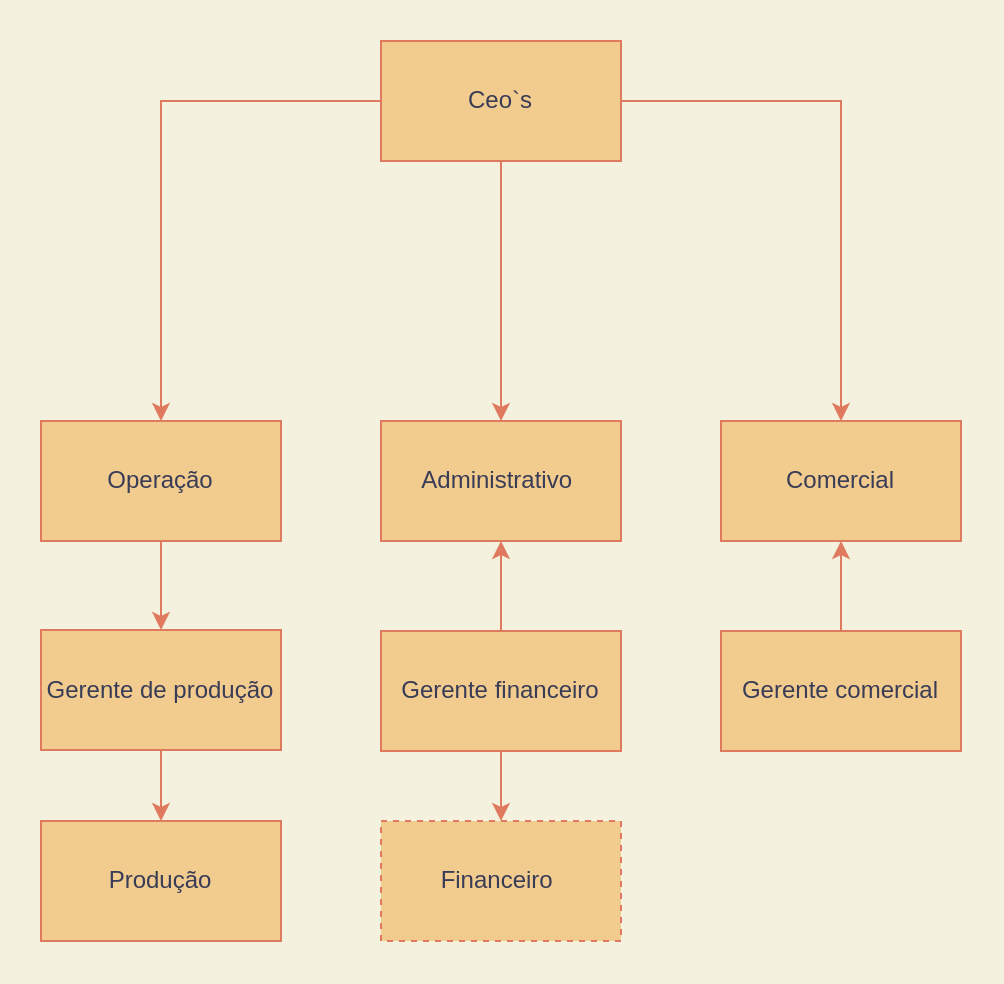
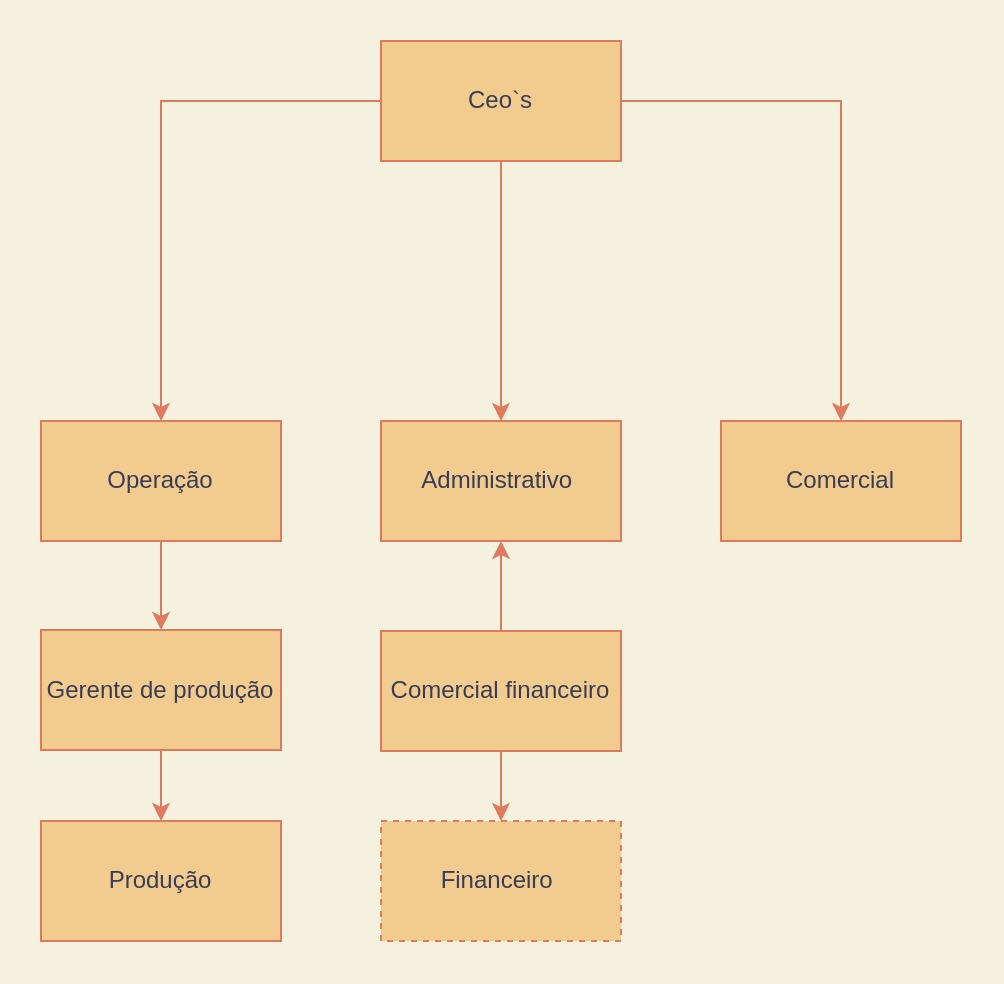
edge "Gerente comercial" -> "Comercial": removed
node "Gerente financeiro": label "Gerente financeiro" -> "Comercial financeiro"
node "Gerente comercial": removed
